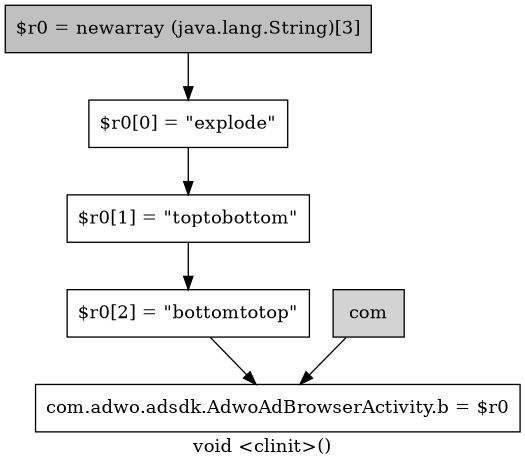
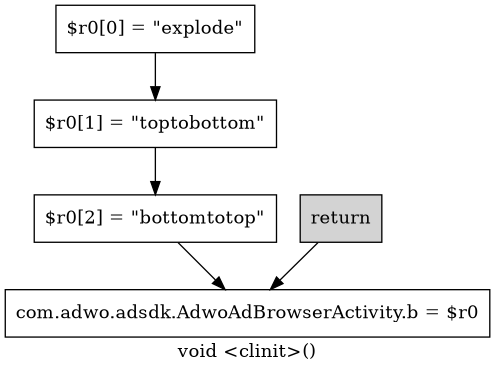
node "$r0 = newarray (java.lang.String)[3]": removed
node "com": label "com" -> "return"
